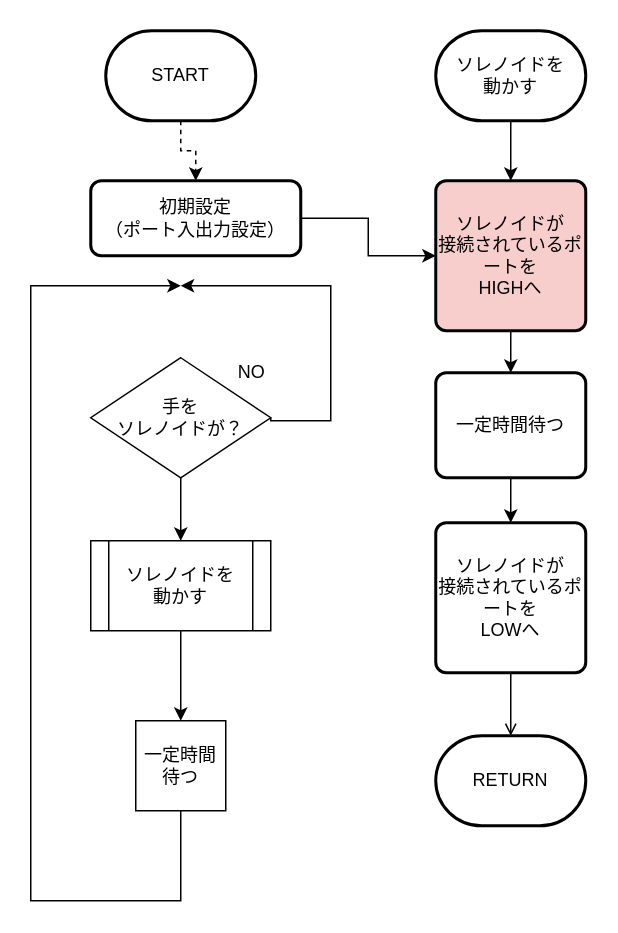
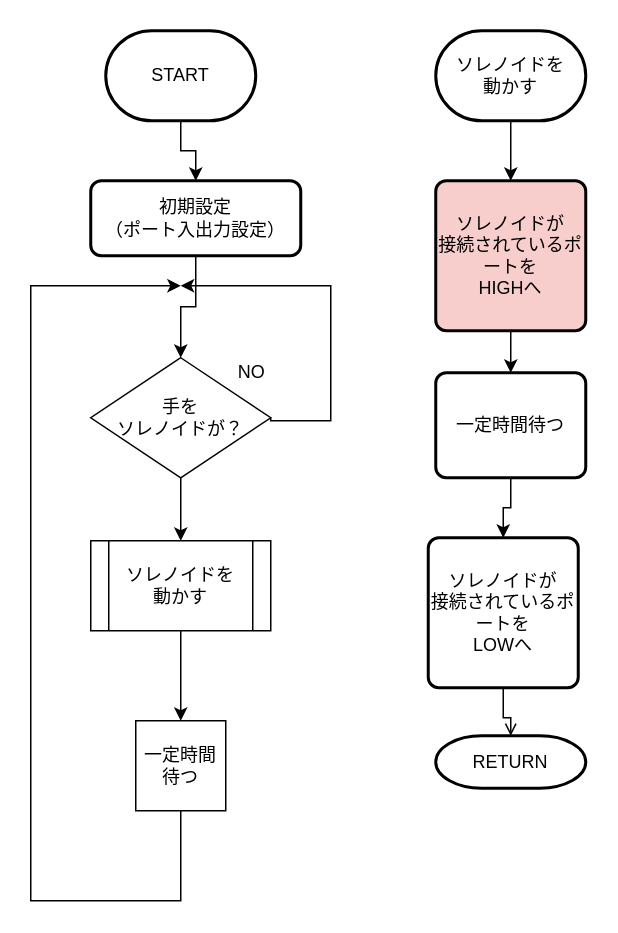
edge "START" -> "初期設定 （ポート入出力設定）": style dashed -> solid
edge "初期設定 （ポート入出力設定）" -> "ソレノイドが 接続されているポートを HIGHへ": now "初期設定 （ポート入出力設定）" -> "手を ソレノイドが？"
node "ソレノイドが 接続されているポートを LOWへ": moved (511, 598) -> (503, 613)
node "RETURN": size 150x90 -> 150x53
